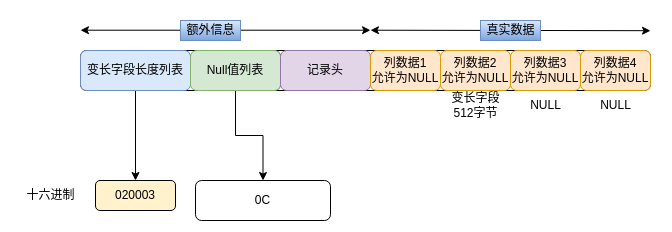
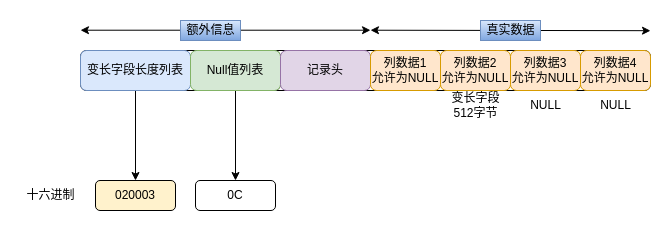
node "0C": size 135x40 -> 80x30
